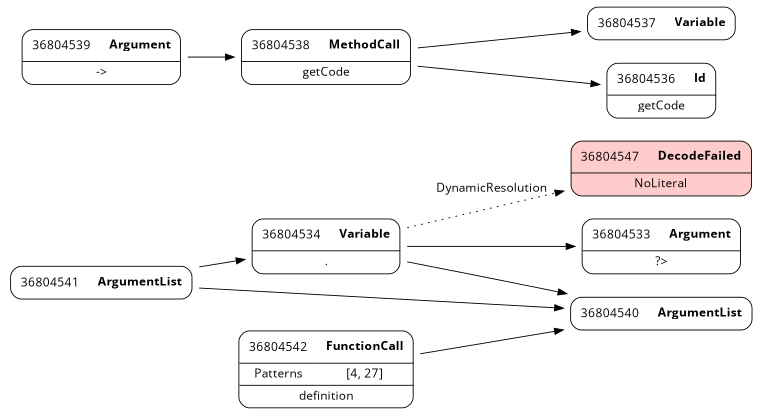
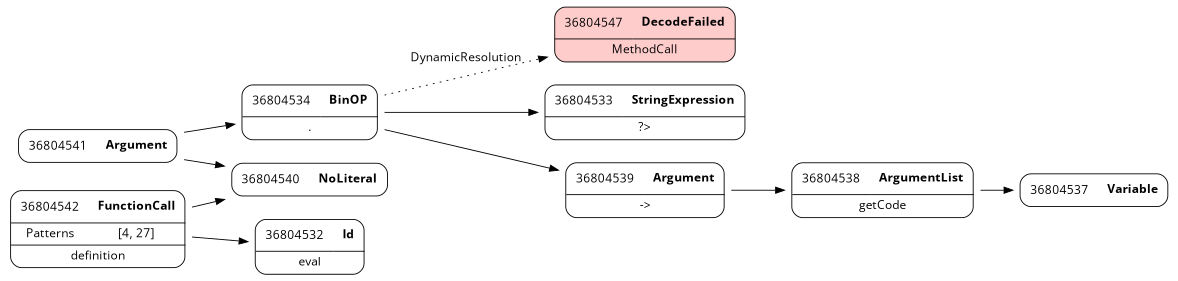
node "36804538": text "MethodCall" -> "ArgumentList"
node "36804536": removed
node "36804547": text "NoLiteral" -> "MethodCall"
node "36804534": text "Variable" -> "BinOP"
node "36804533": text "Argument" -> "StringExpression"
node "36804532": added
edge "36804534" -> "36804540": now "36804534" -> "36804539"
node "36804541": text "ArgumentList" -> "Argument"
node "36804540": text "ArgumentList" -> "NoLiteral"
